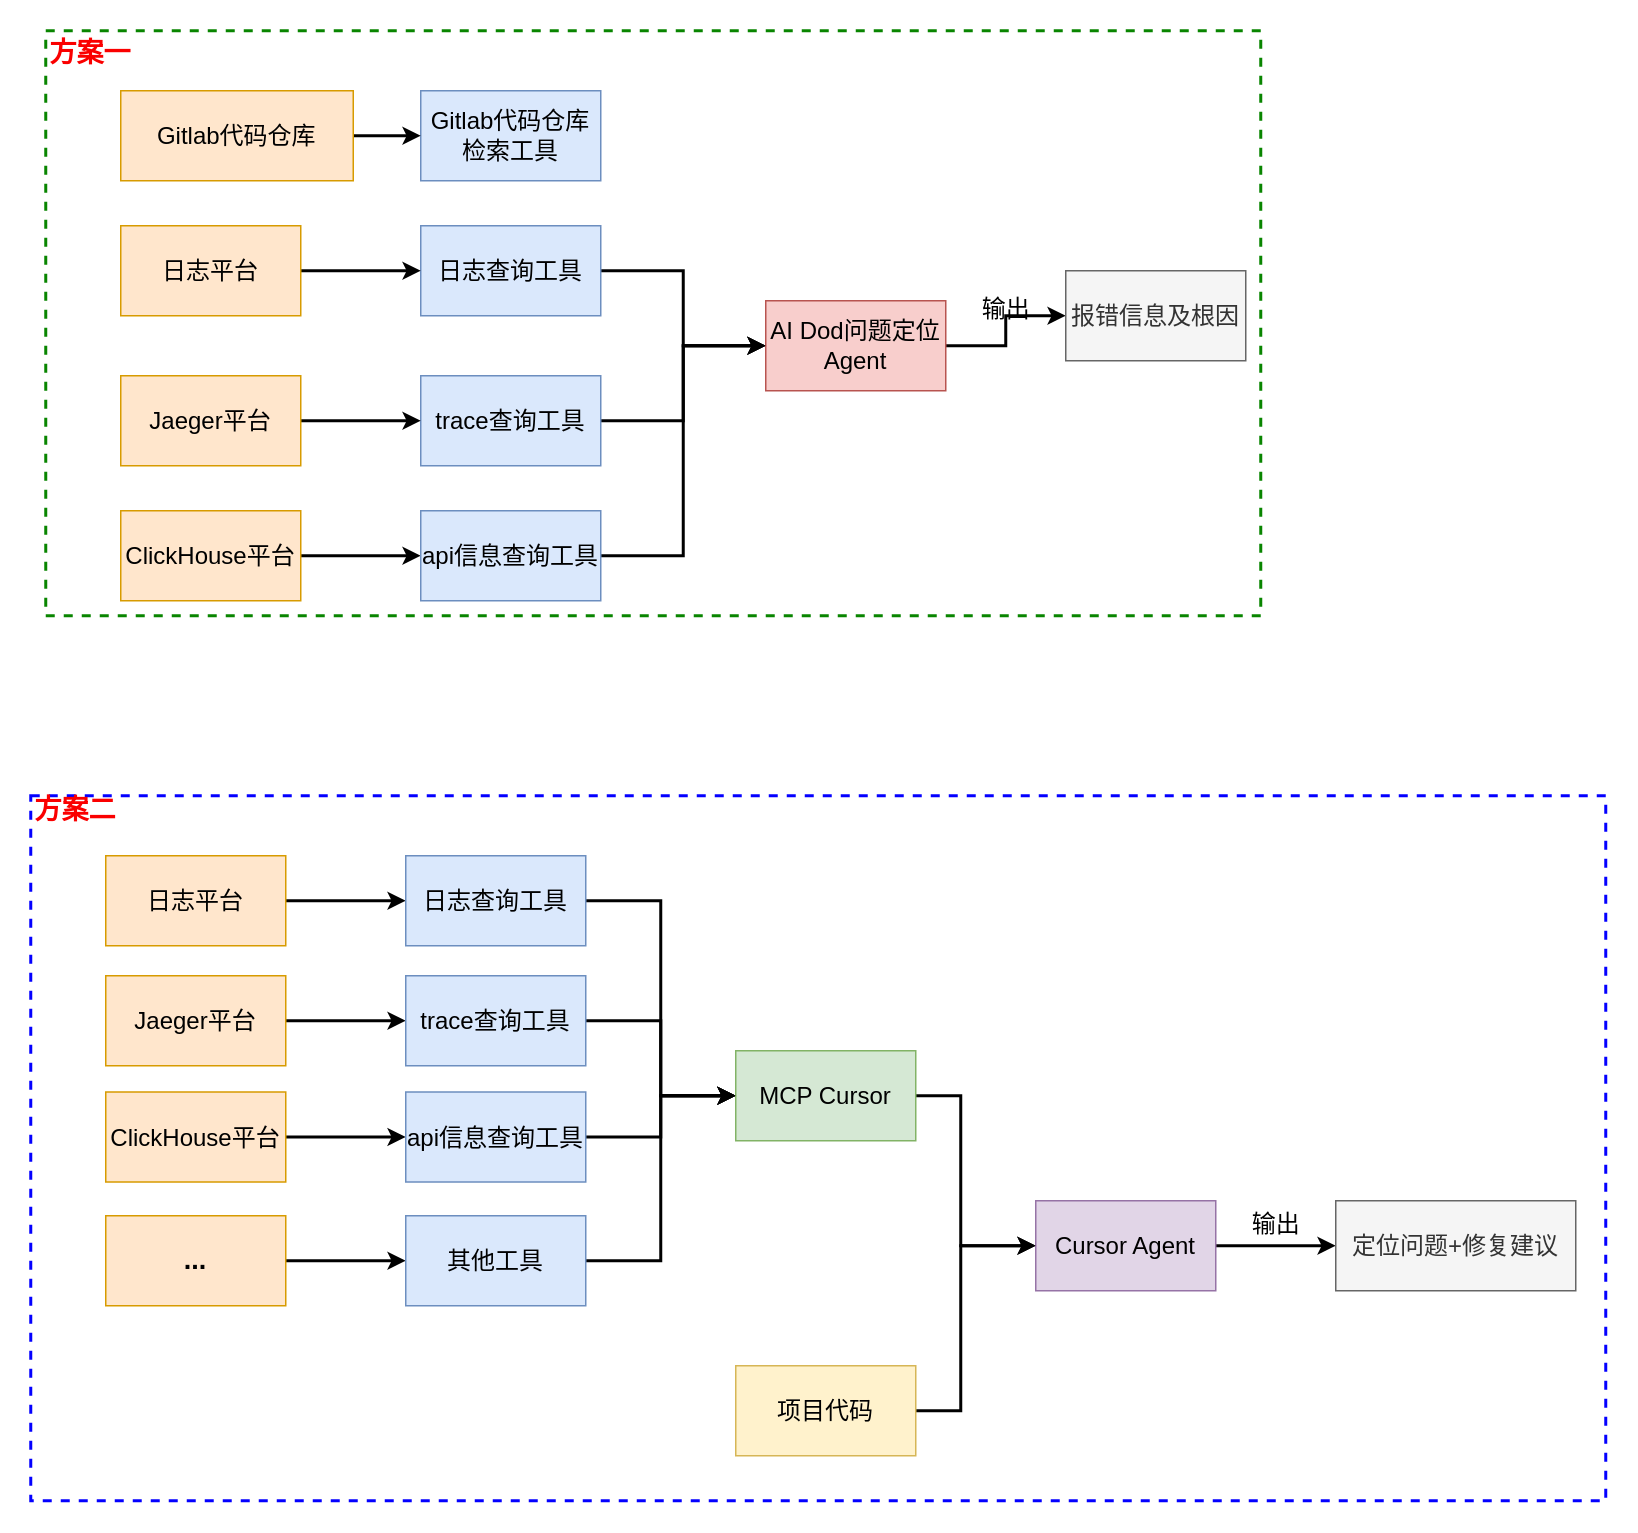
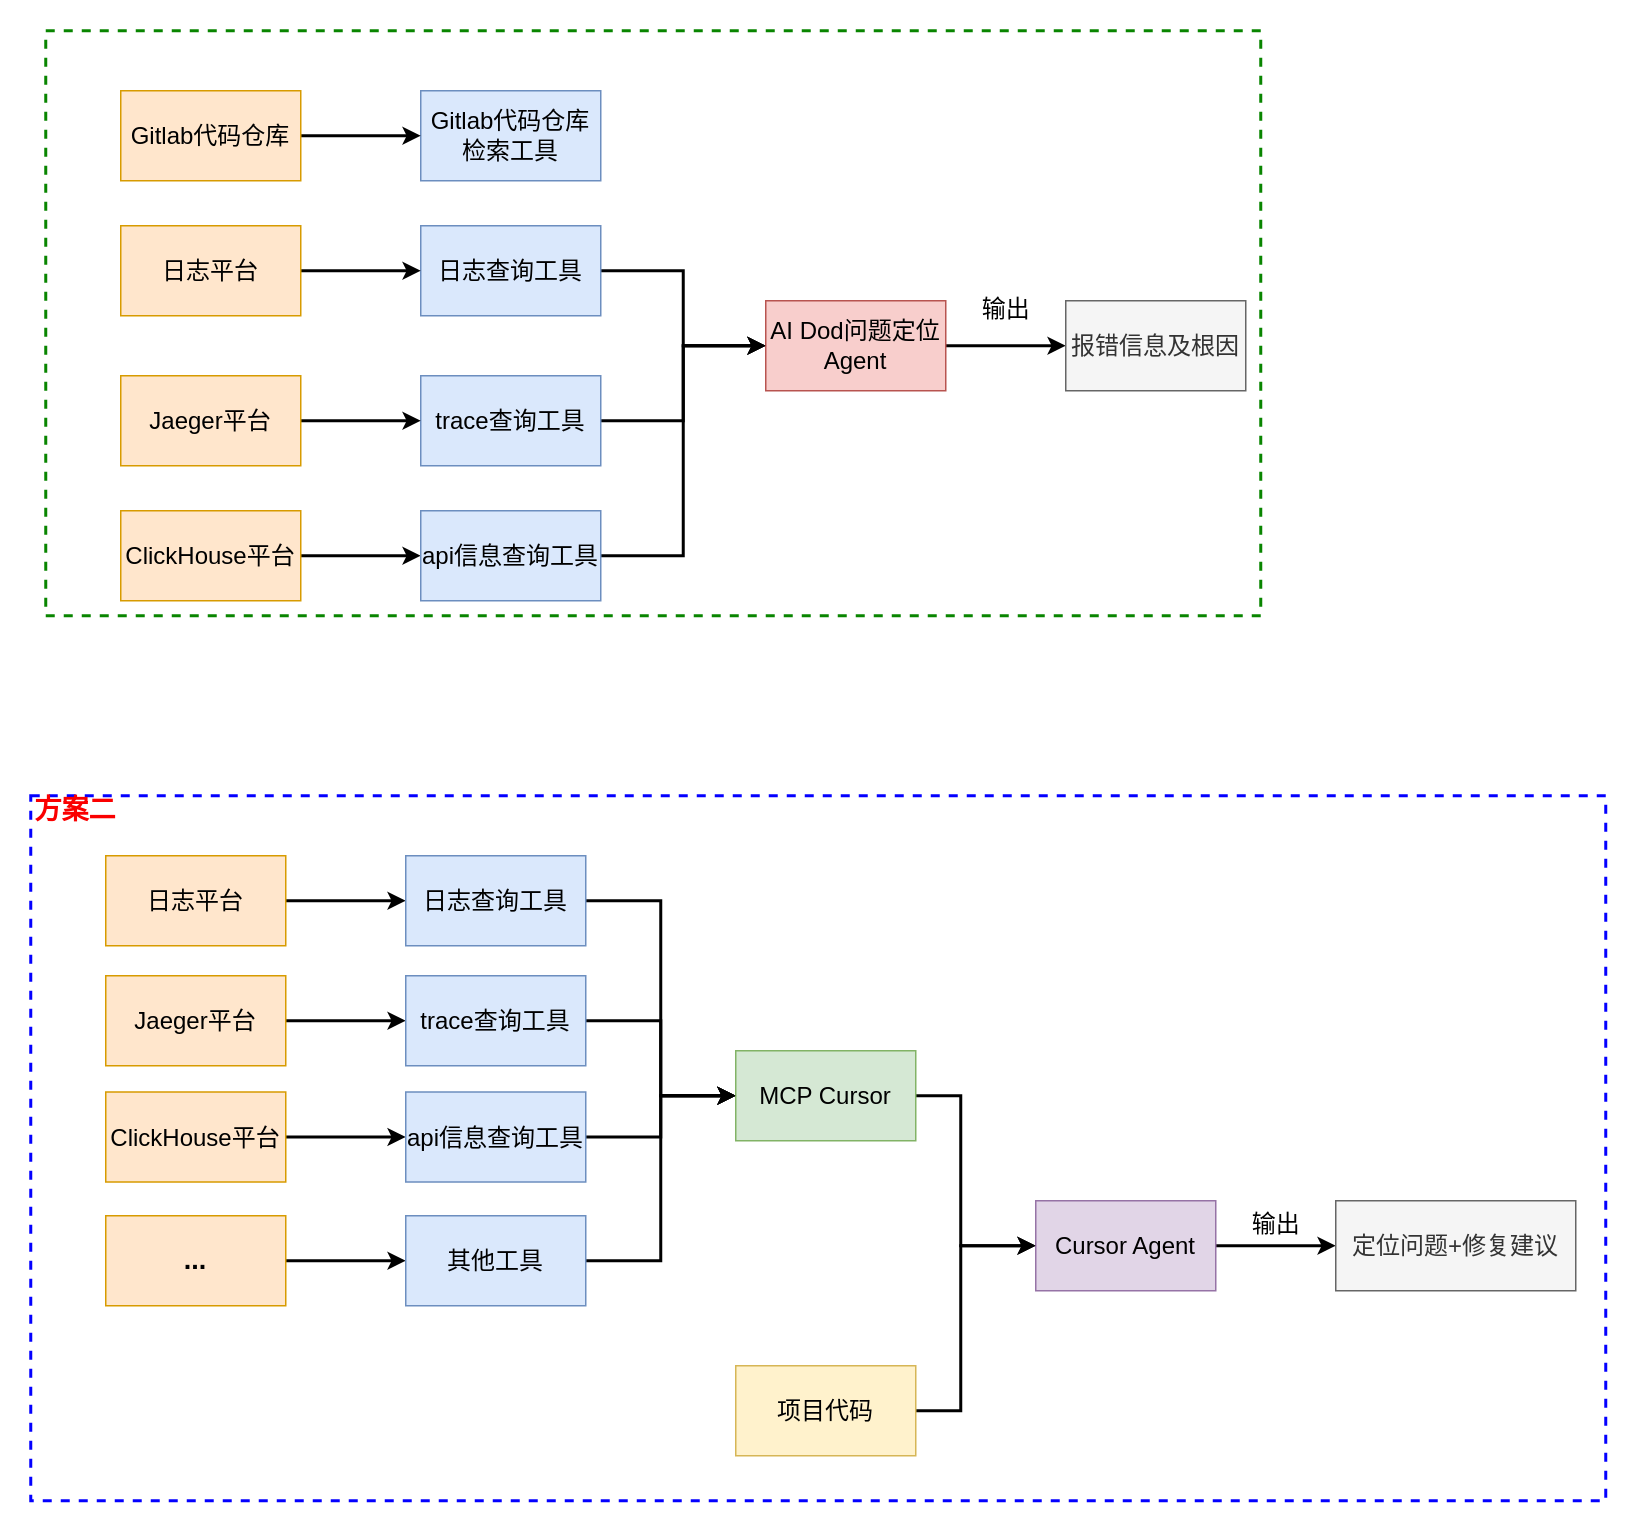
node "方案一": removed
node "Gitlab代码仓库": size 233x90 -> 180x90
node "报错信息及根因": moved (1156, 316) -> (1156, 346)
